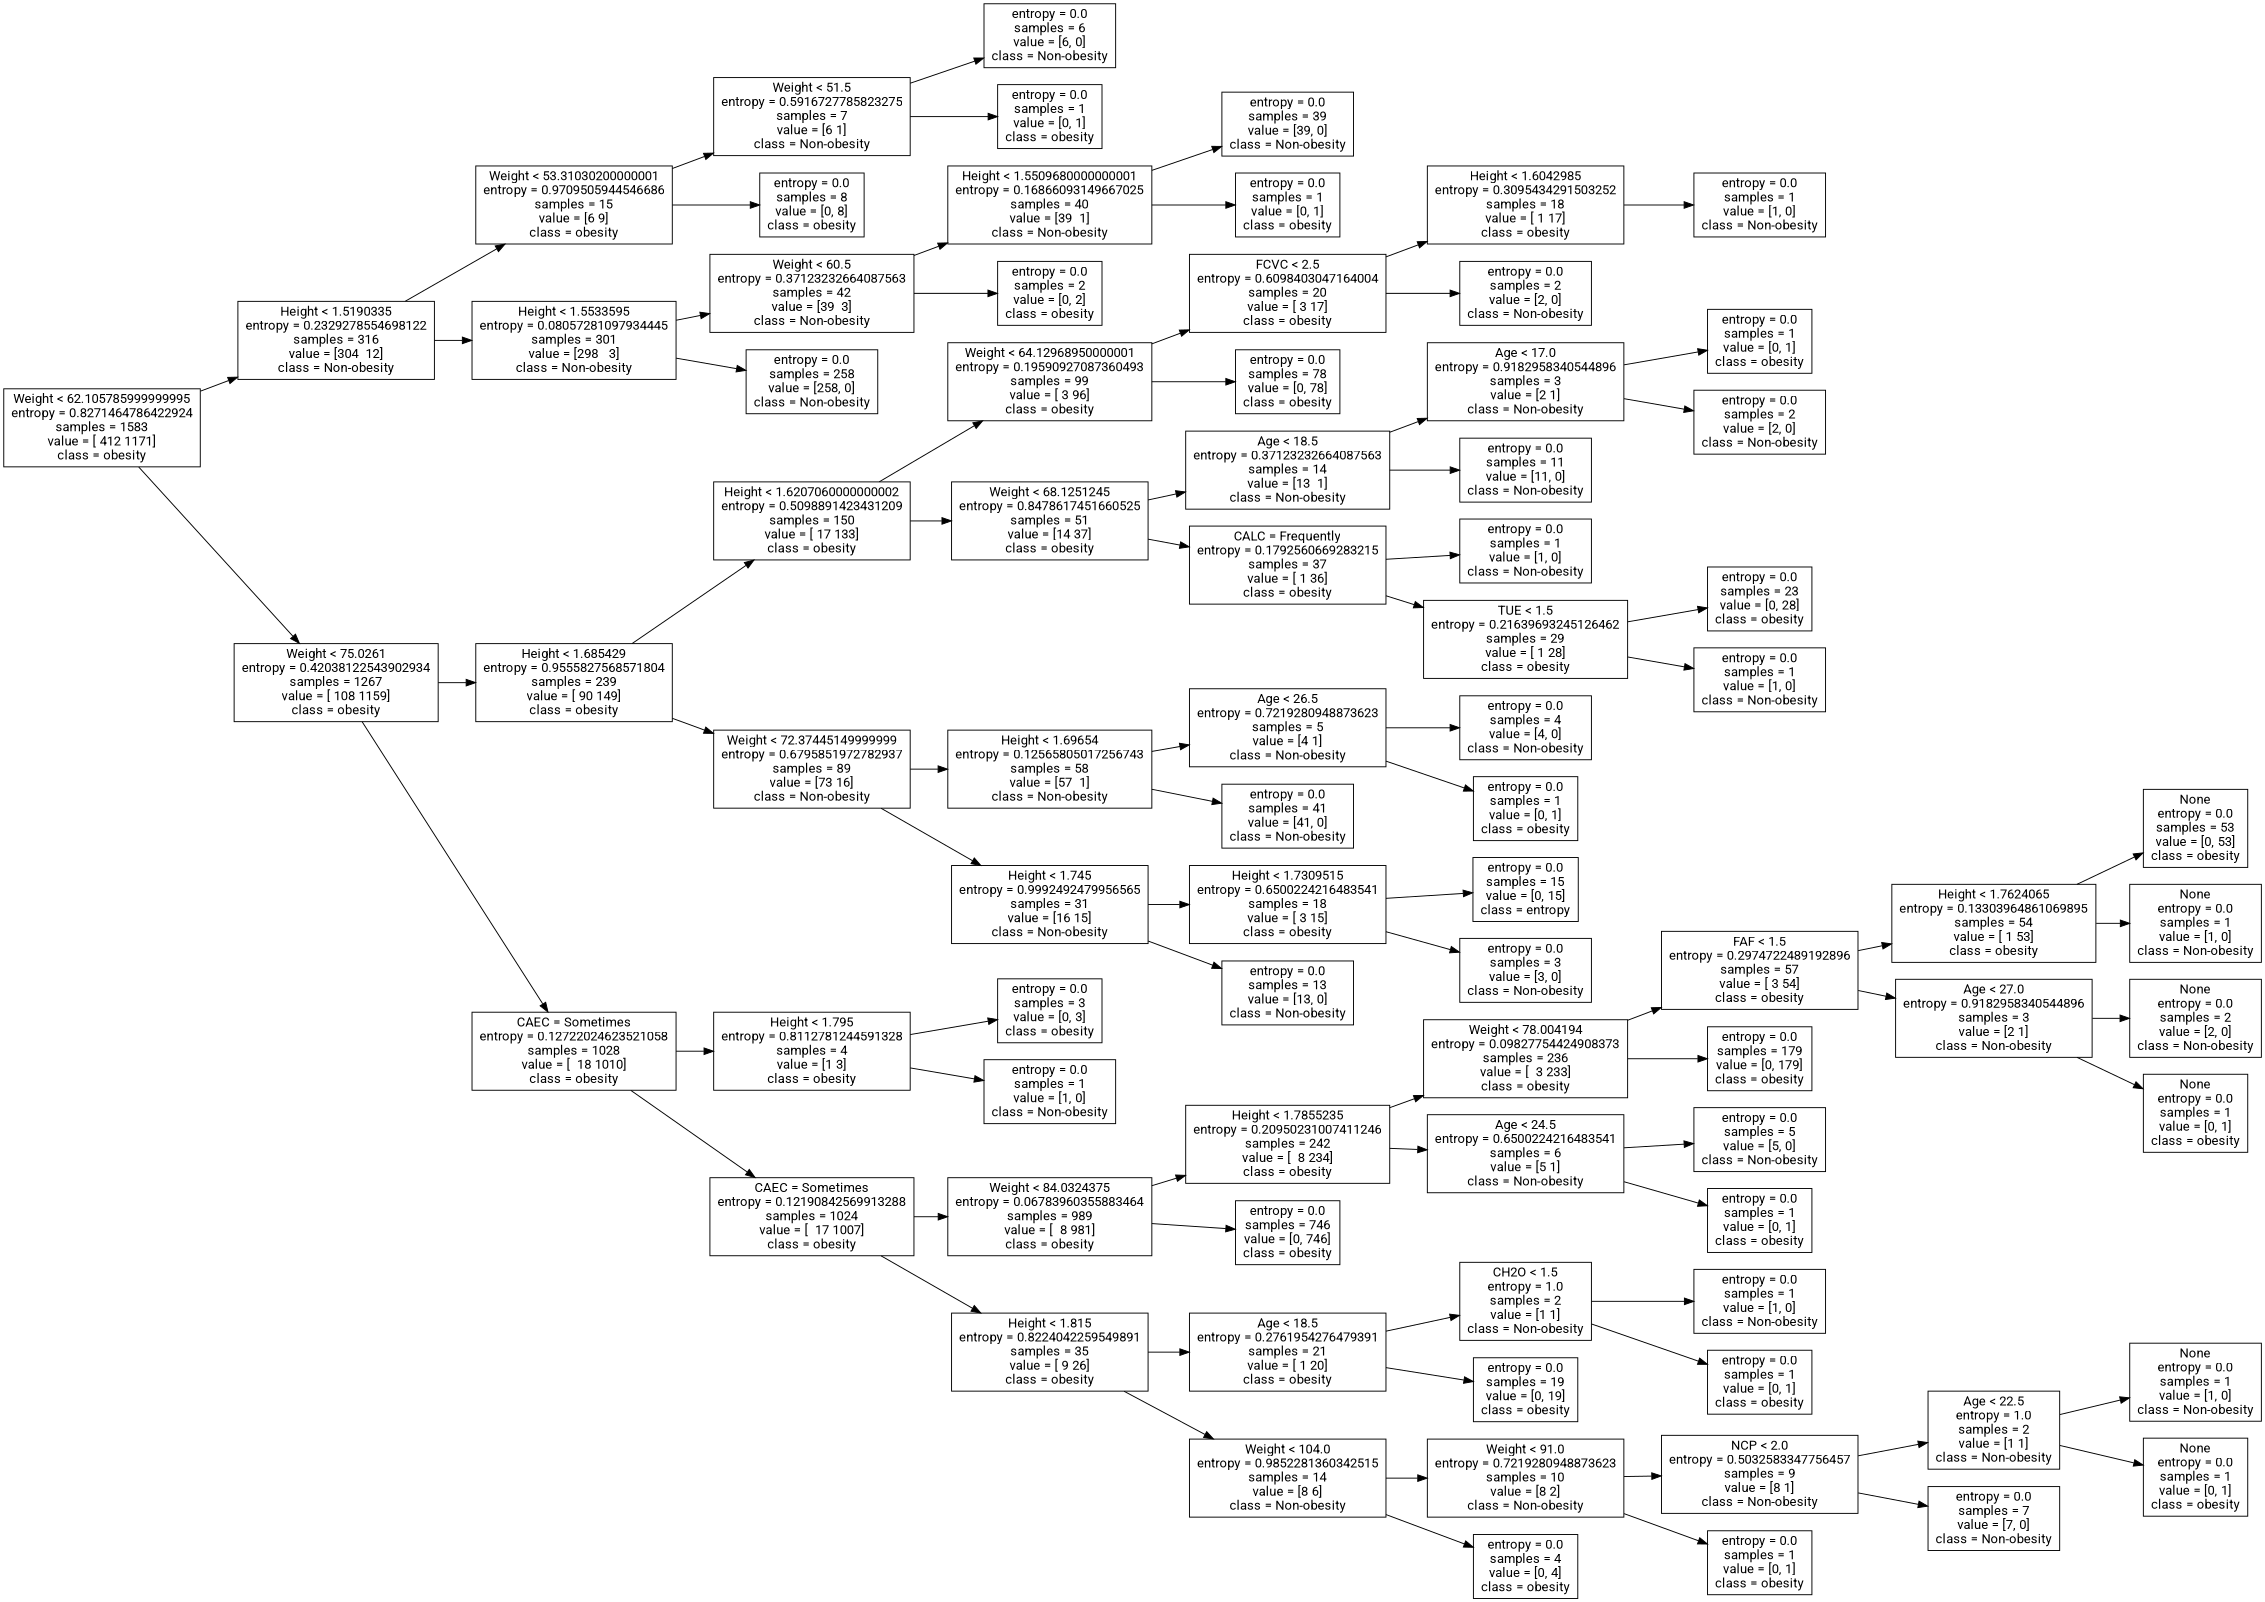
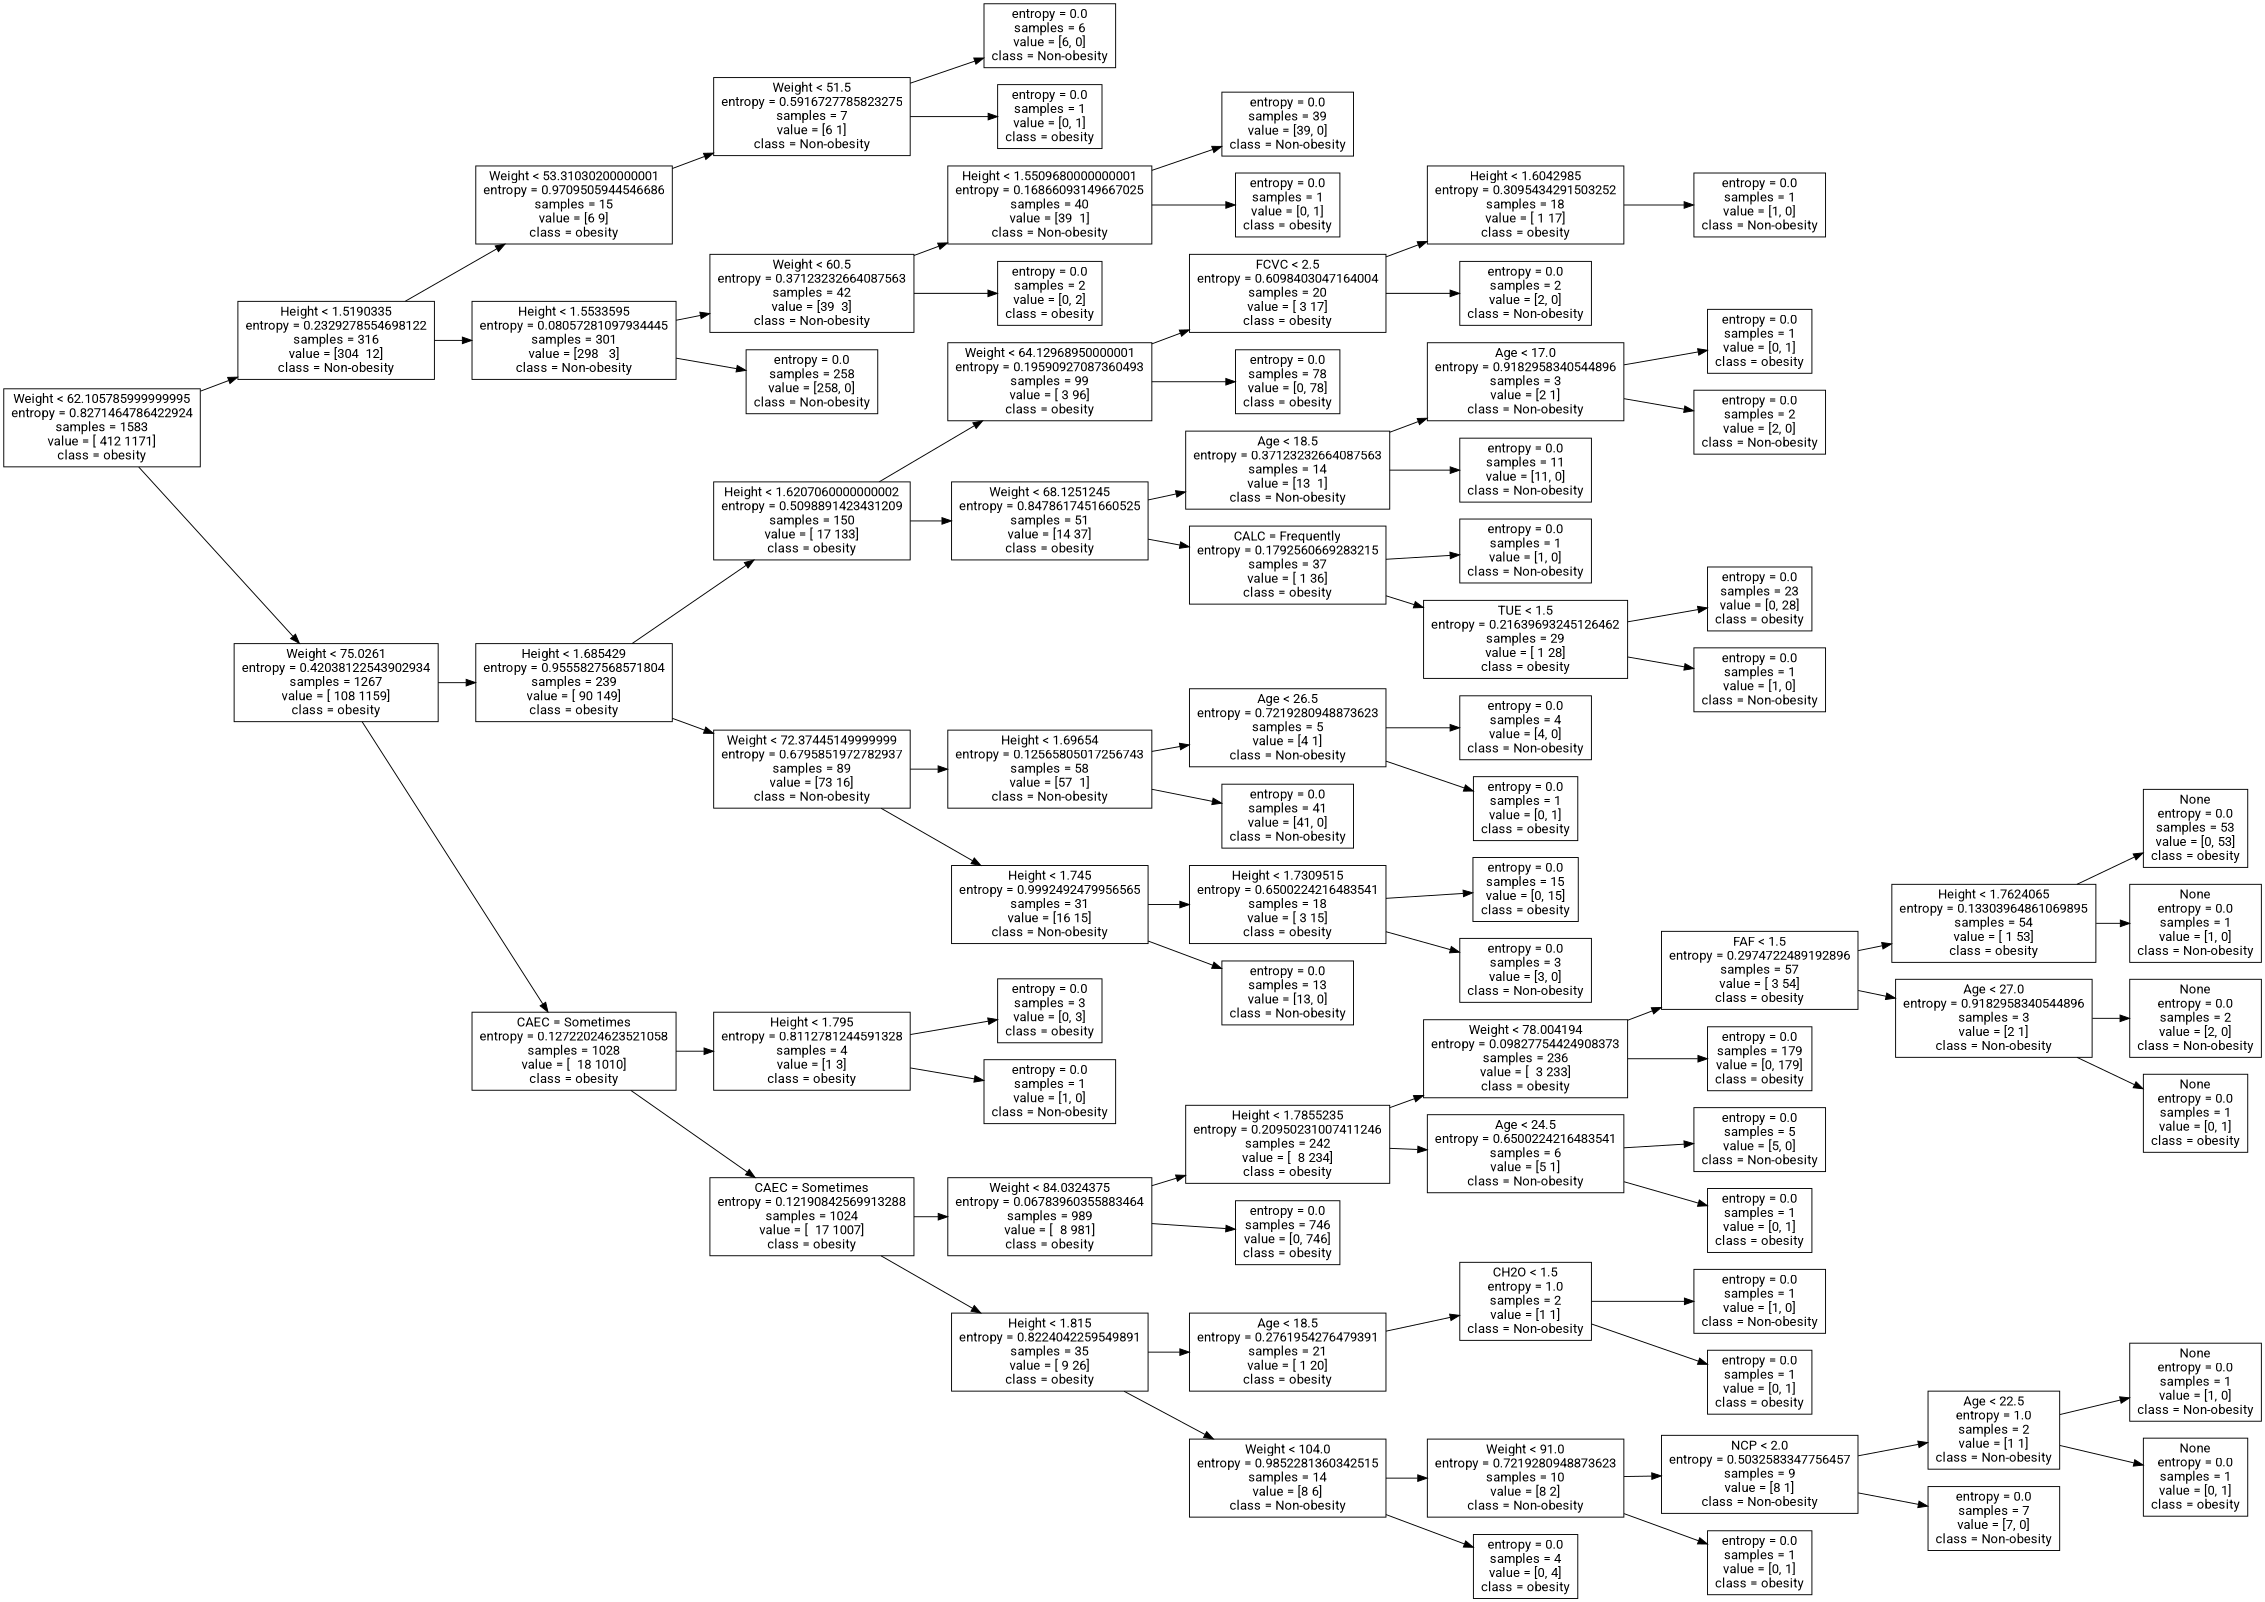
node "entropy = 0.0 samples = 8 value = [0, 8] class = obesity": removed
node "entropy = 0.0 samples = 15 value = [0, 15] class = entropy": label "entropy = 0.0 samples = 15 value = [0, 15] class = entropy" -> "entropy = 0.0 samples = 15 value = [0, 15] class = obesity"
node "entropy = 0.0 samples = 19 value = [0, 19] class = obesity": removed
